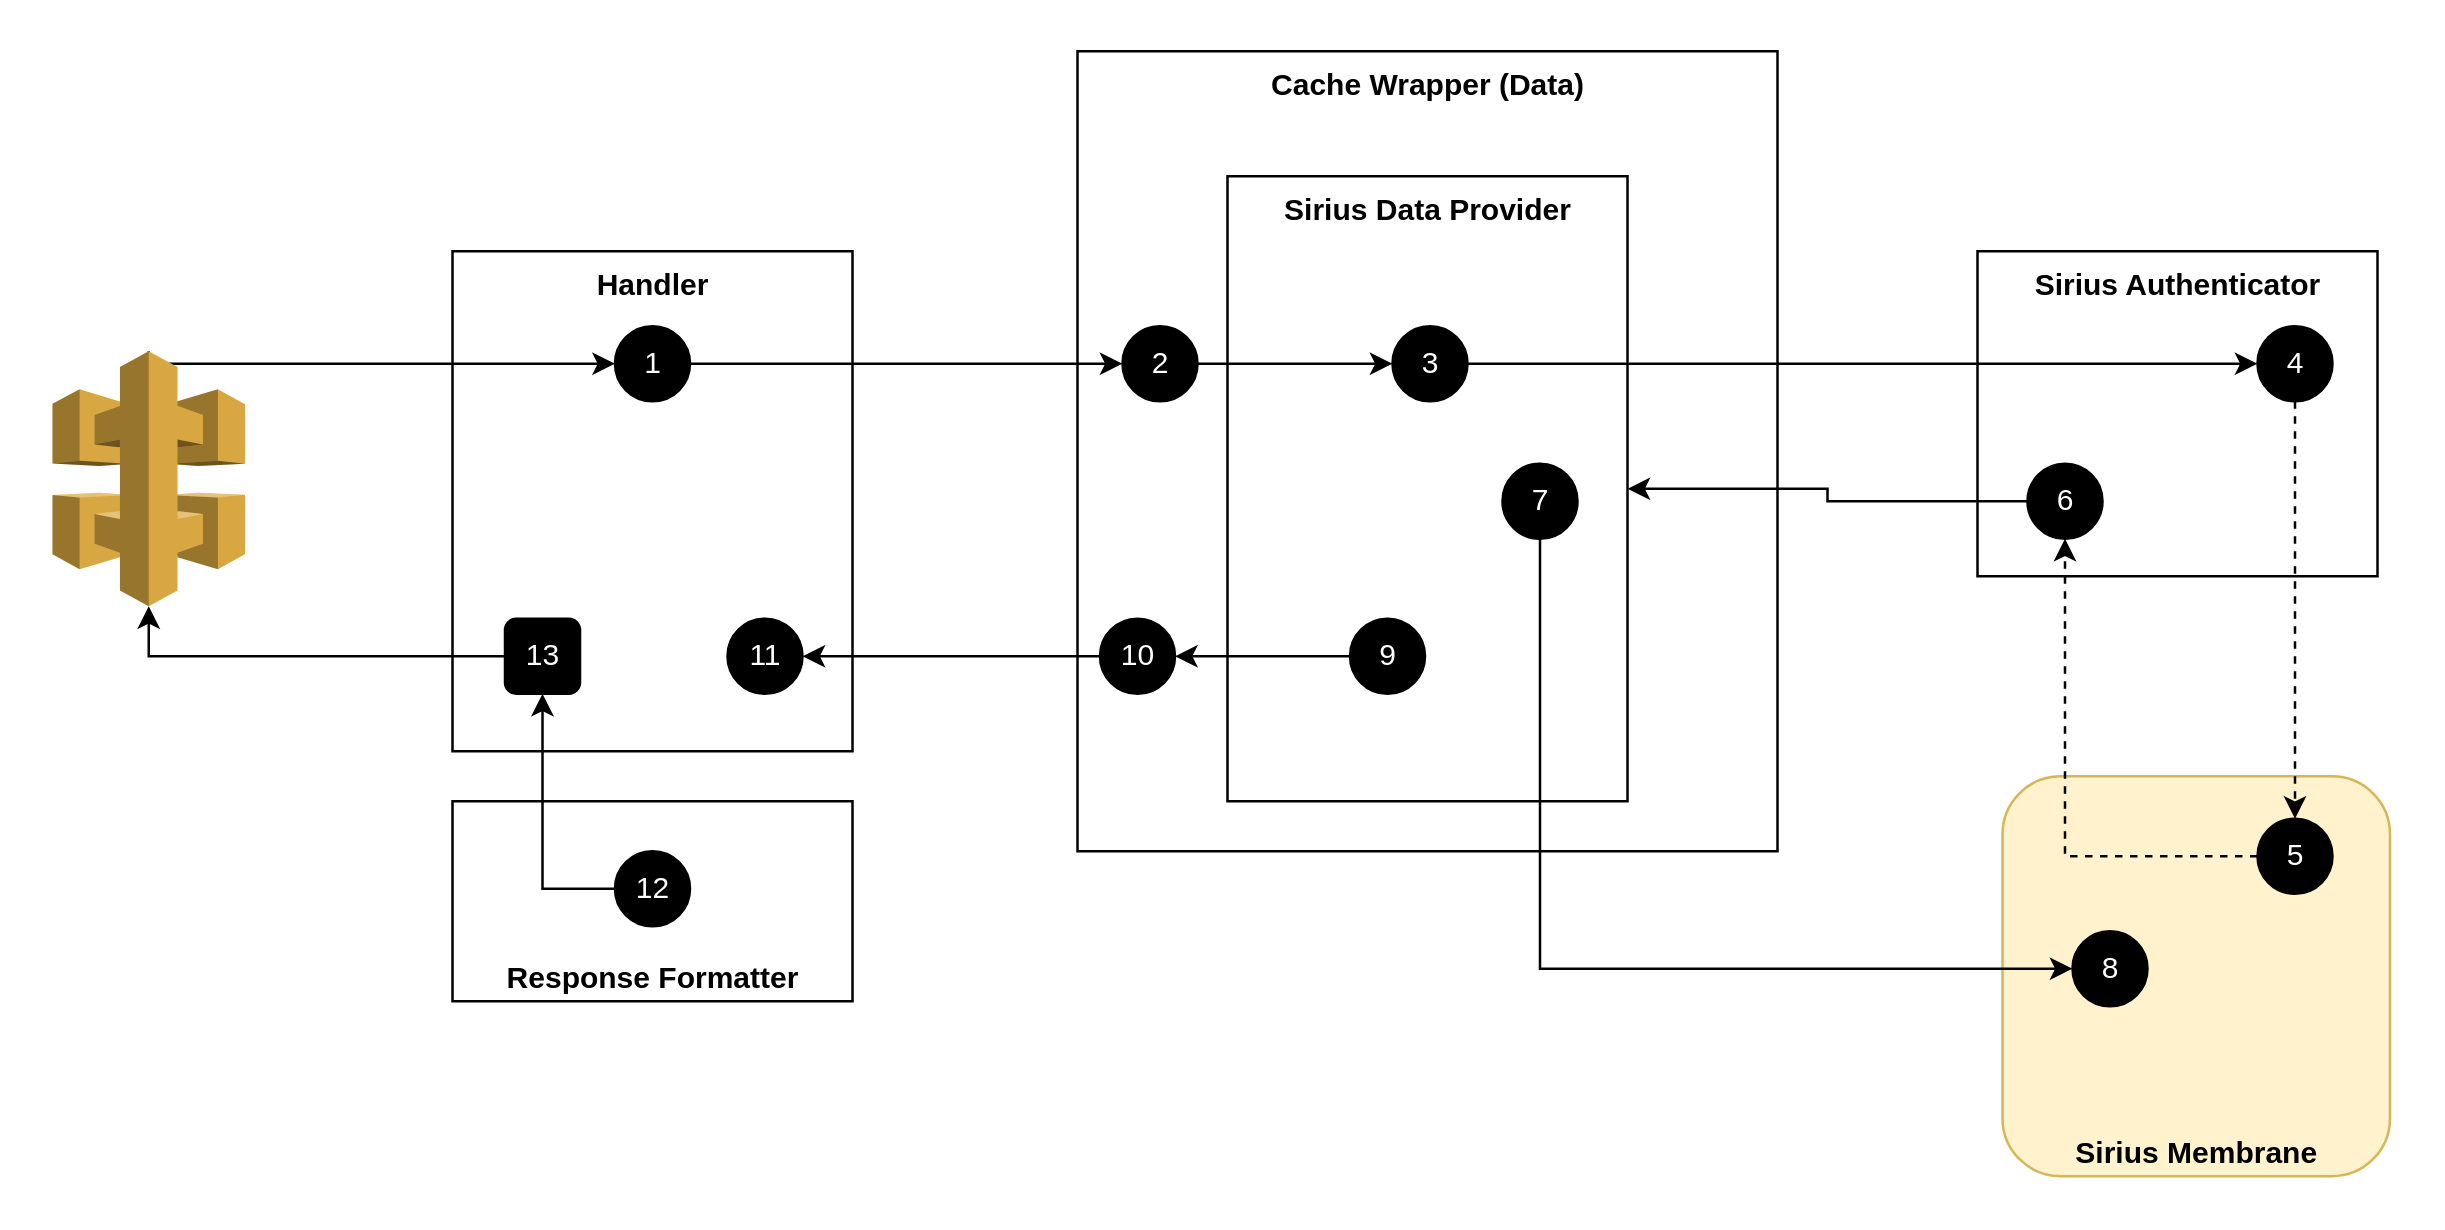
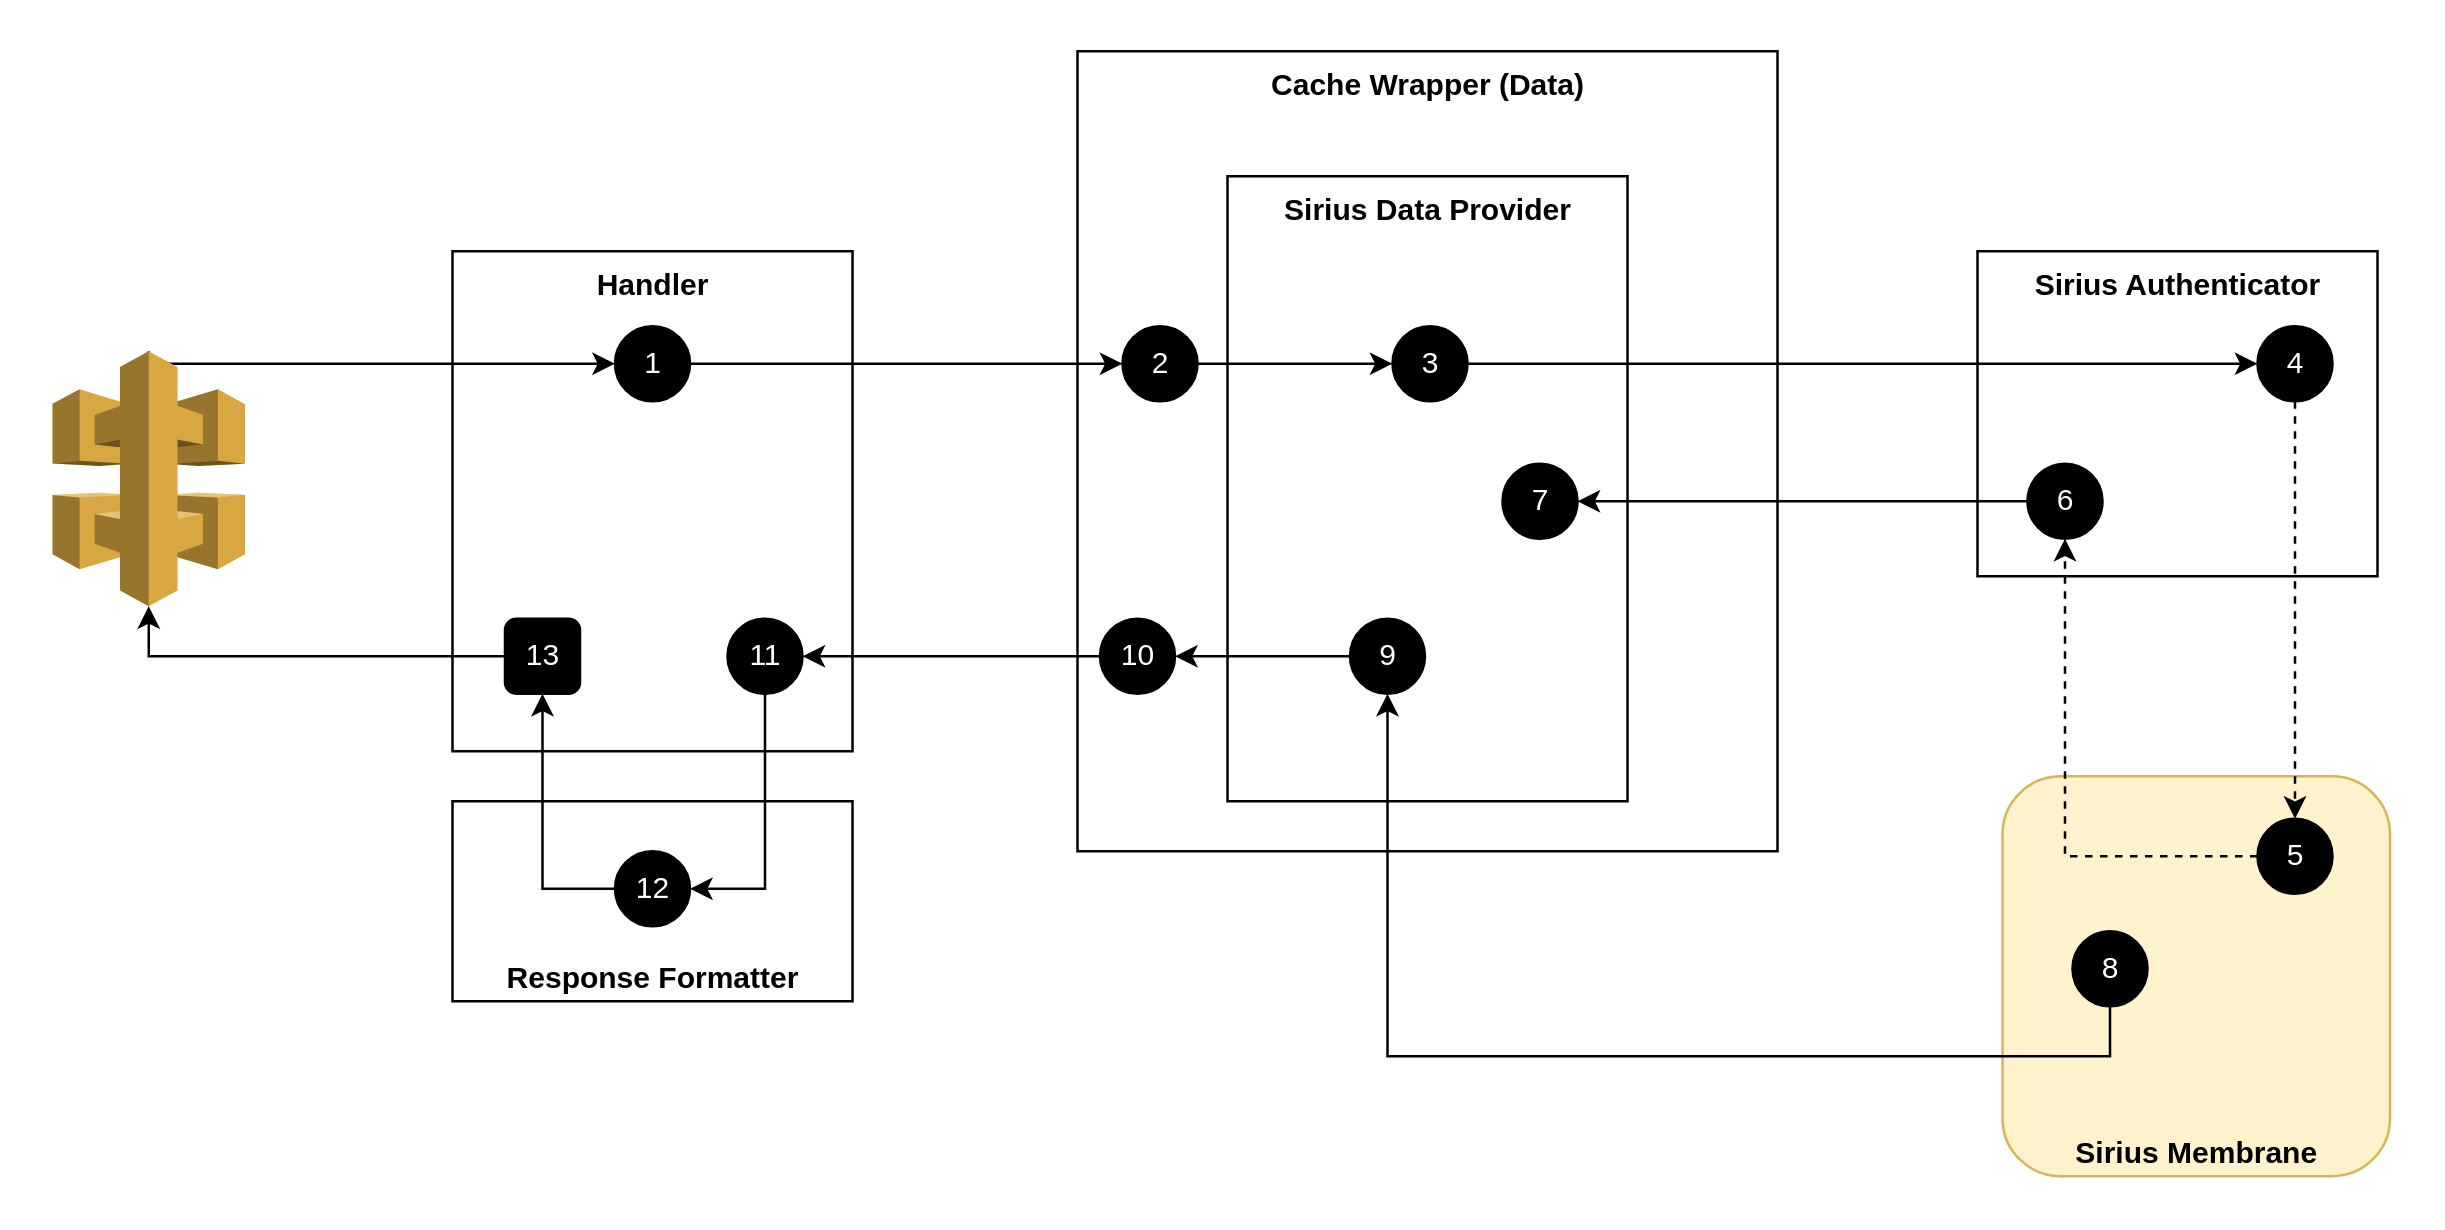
edge "6" -> "Sirius Data Provider": now "6" -> "7"
edge "11" -> "12": added
edge "7" -> "8": removed
edge "8" -> "9": added
